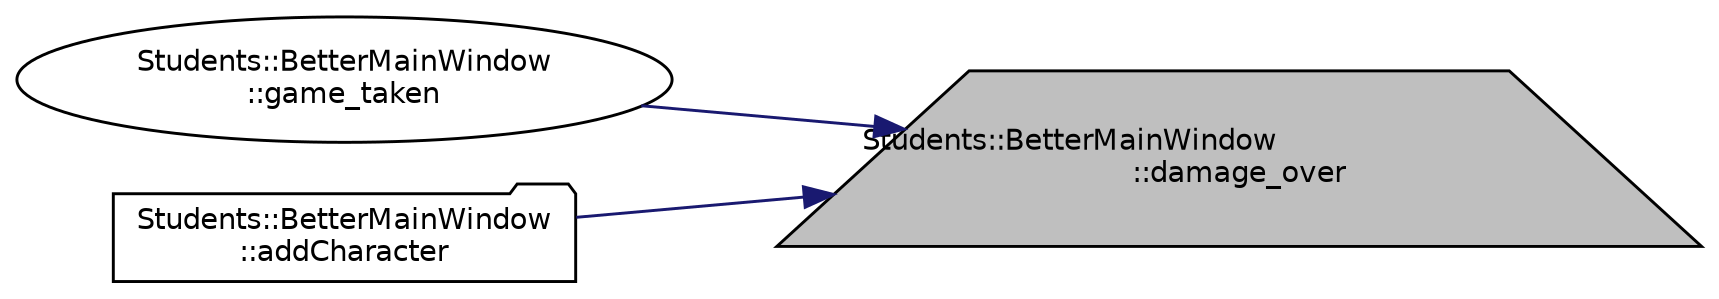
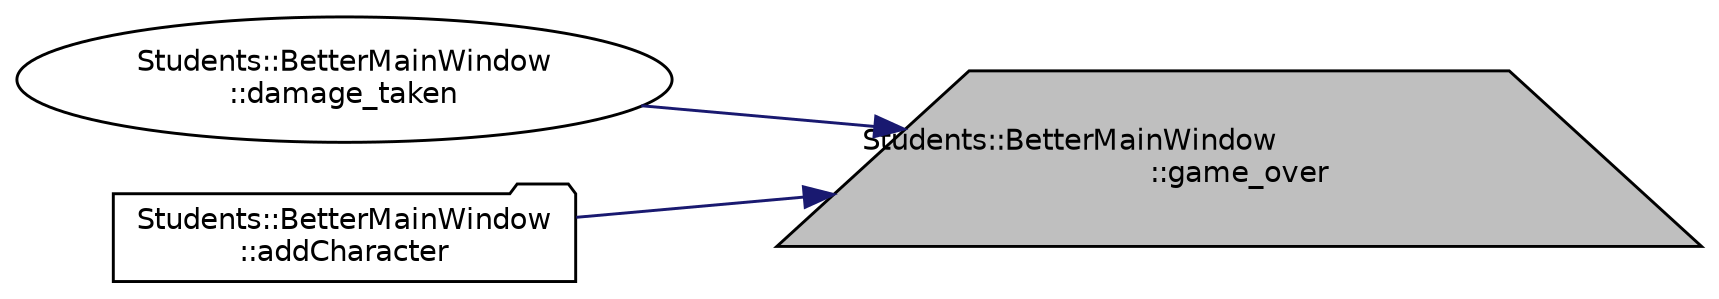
node "Students::BetterMainWindow ::game_taken": label "Students::BetterMainWindow ::game_taken" -> "Students::BetterMainWindow ::damage_taken"
node "Students::BetterMainWindow ::damage_over": label "Students::BetterMainWindow ::damage_over" -> "Students::BetterMainWindow ::game_over"
